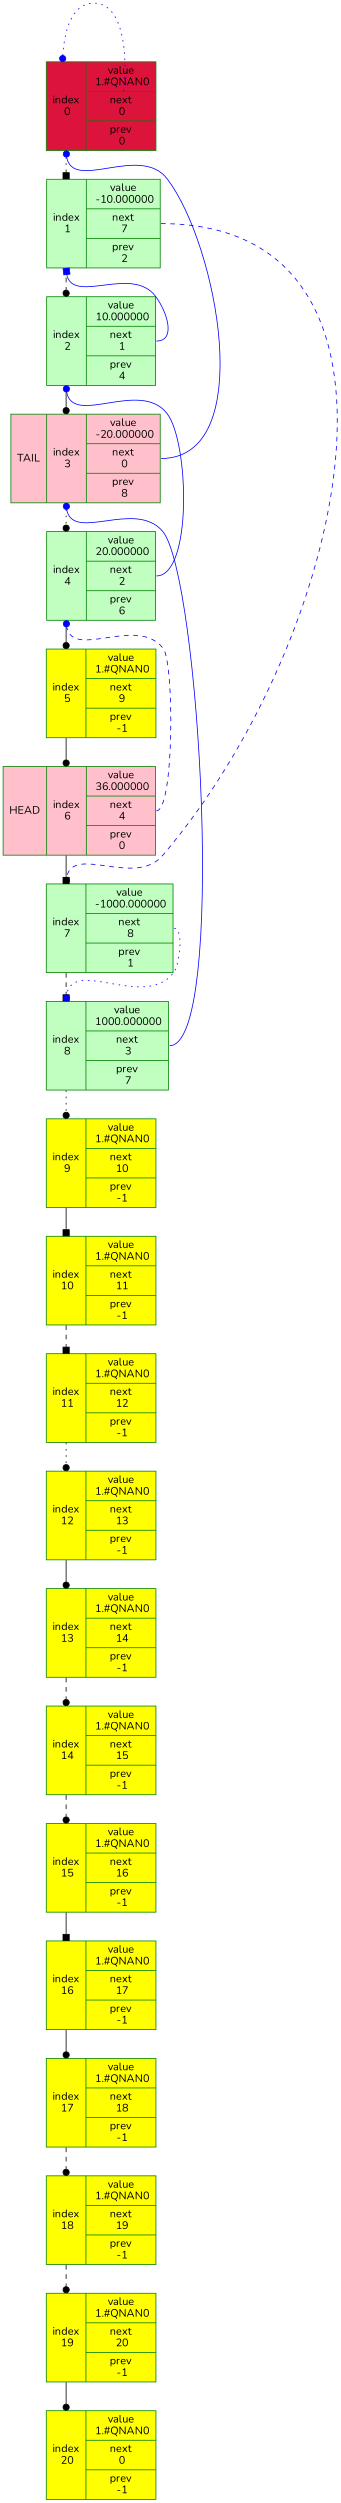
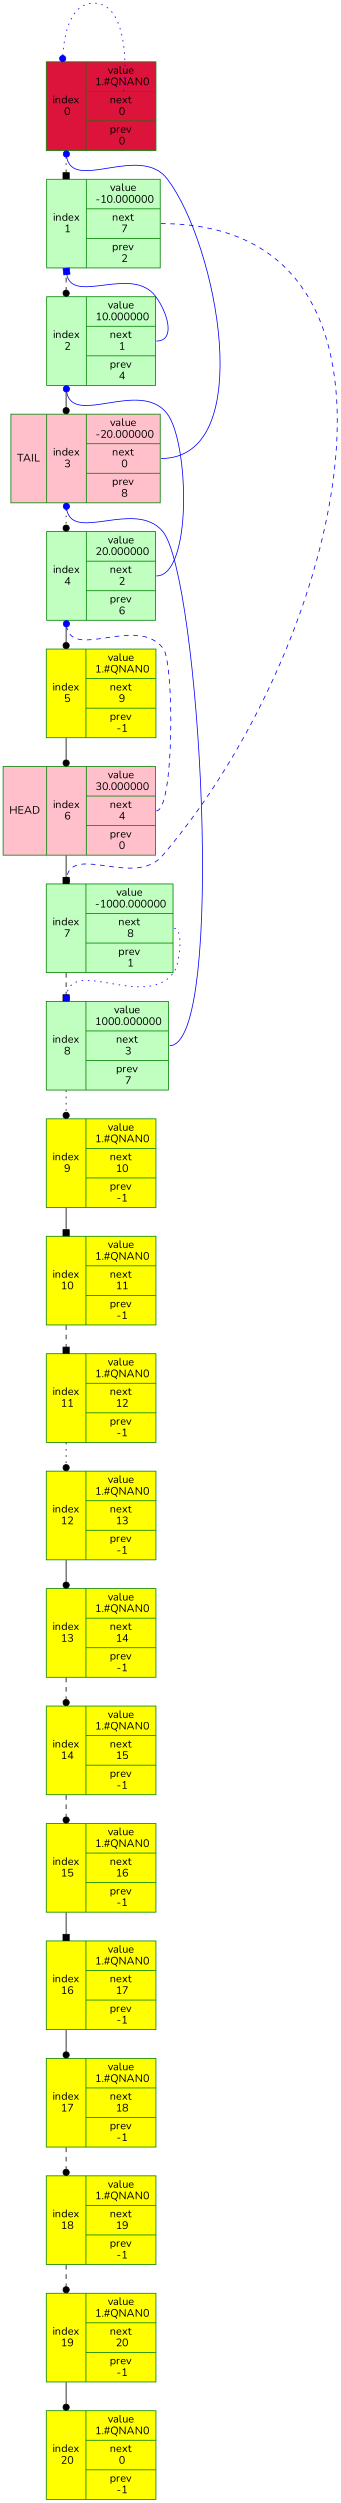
node "HEAD": text "36.000000" -> "30.000000"
